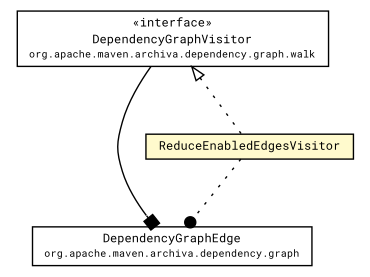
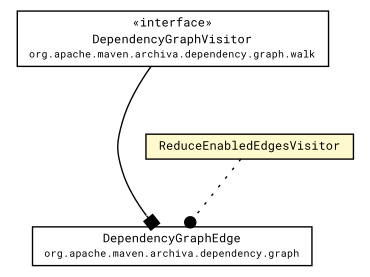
edge "ReduceEnabledEdgesVisitor" -> "DependencyGraphVisitor": removed
